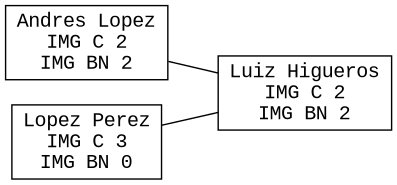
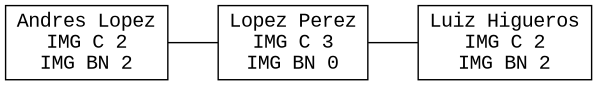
edge "Andres Lopez IMG C 2 IMG BN 2" -- "Luiz Higueros IMG C 2 IMG BN 2": now "Andres Lopez IMG C 2 IMG BN 2" -- "Lopez Perez IMG C 3 IMG BN 0"
